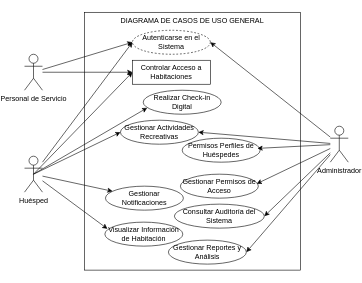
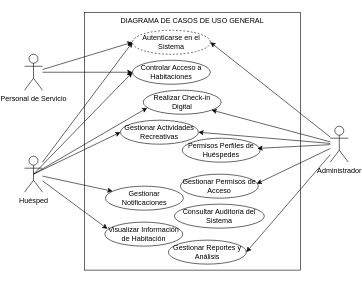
node "Controlar Acceso a Habitaciones": shape rectangle -> ellipse
edge "Administrador" -> "Consultar Auditoría del Sistema": now "Administrador" -> "Realizar Check-in Digital"
